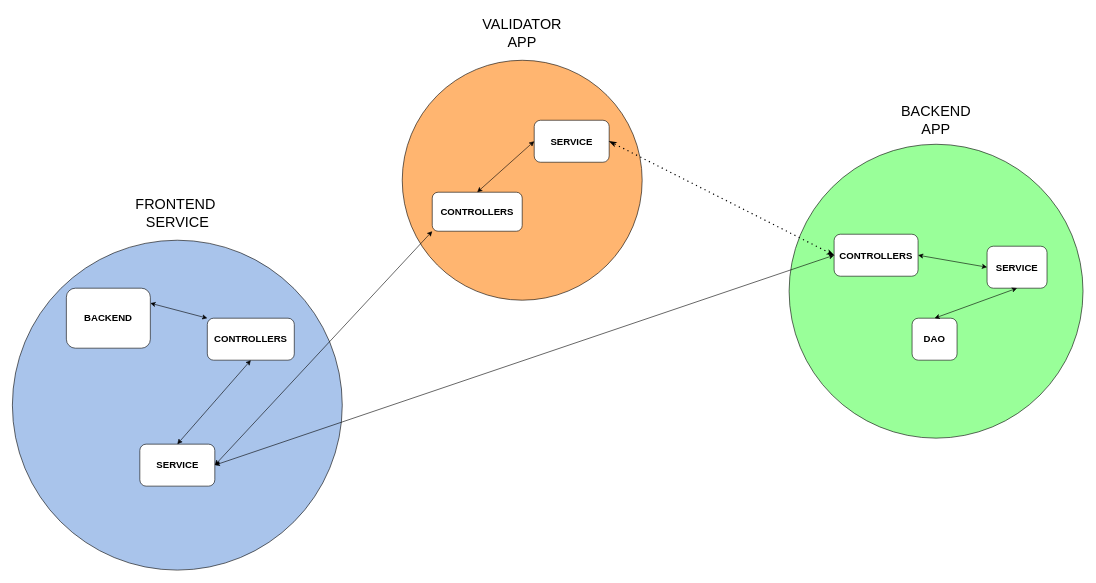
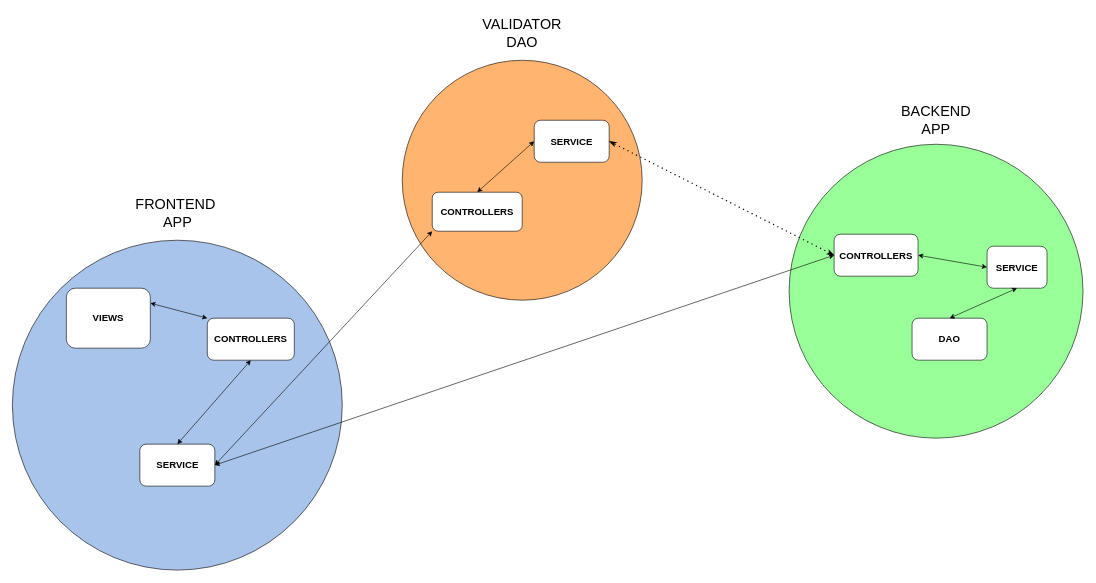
node "VALIDATOR APP": label "VALIDATOR APP" -> "VALIDATOR DAO"
node "FRONTEND SERVICE": label "FRONTEND SERVICE" -> "FRONTEND APP"
node "BACKEND": label "BACKEND" -> "VIEWS"
node "DAO": size 45x42 -> 75x42
